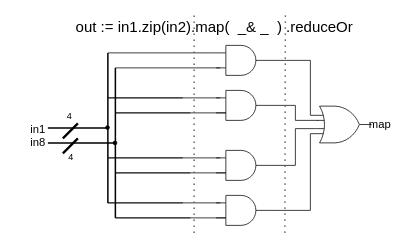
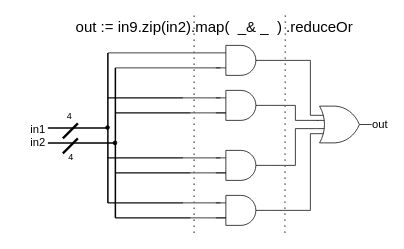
node "out := in1.zip(in2).map( _& _ ) .reduceOr": label "out := in1.zip(in2).map( _& _ ) .reduceOr" -> "out := in9.zip(in2).map( _& _ ) .reduceOr"
node "map": label "map" -> "out"
node "in1 in8": label "in1 in8" -> "in1 in2"
